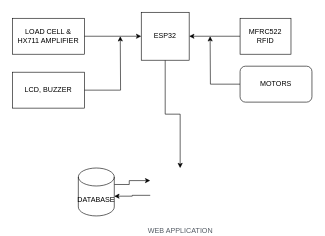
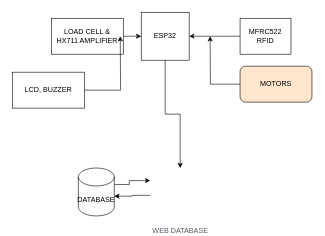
node "LOAD CELL & HX711 AMPLIFIER": moved (48, 36) -> (87, 36)
node "MOTORS": fillcolor #ffffff -> #ffe6cc
node "WEB APPLICATION": label "WEB APPLICATION" -> "WEB DATABASE"
